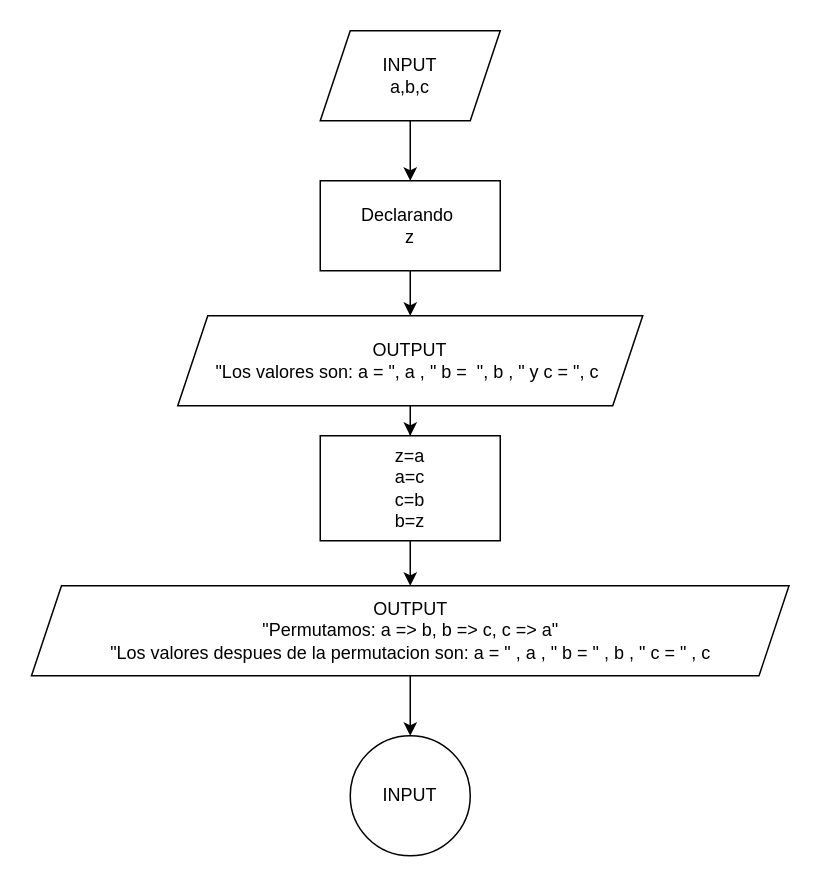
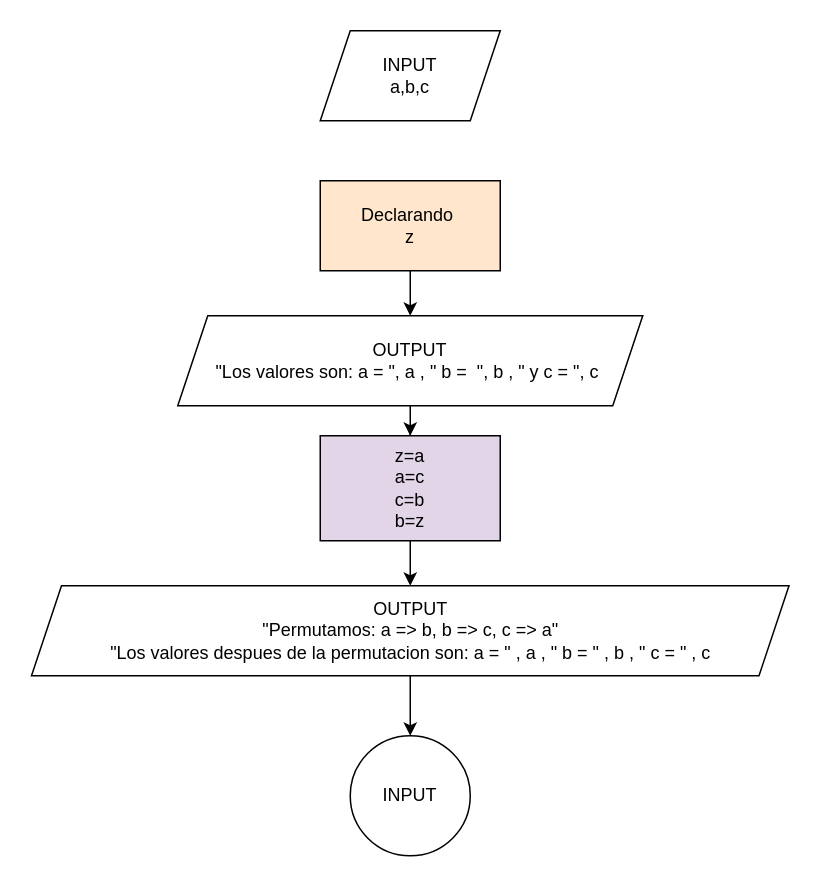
edge "INPUT a,b,c" -> "Declarando z": removed
node "Declarando z": fillcolor #ffffff -> #ffe6cc
node "z=a a=c c=b b=z": fillcolor #ffffff -> #e1d5e7
